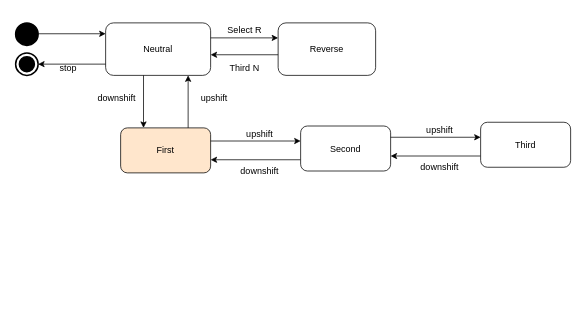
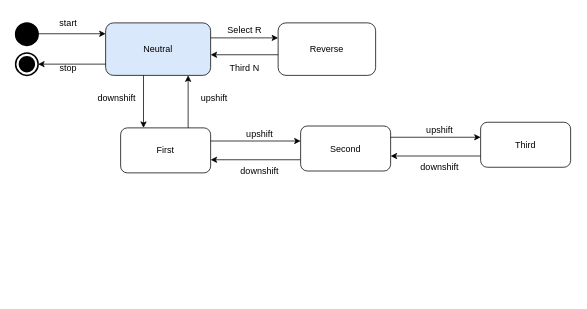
node "start": added
node "Neutral": fillcolor #ffffff -> #dae8fc
node "First": fillcolor #ffe6cc -> #ffffff
